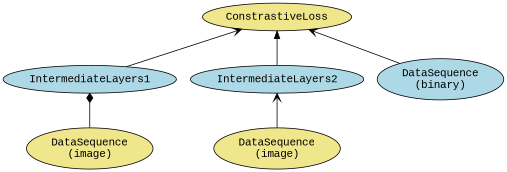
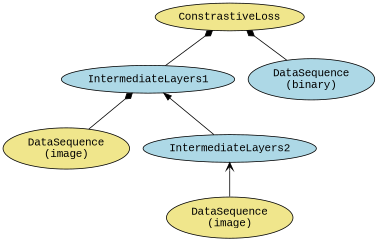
edge "DataSequence (binary)" -> "ConstrastiveLoss": arrowhead vee -> diamond
edge "IntermediateLayers1" -> "ConstrastiveLoss": arrowhead vee -> diamond
edge "IntermediateLayers2" -> "ConstrastiveLoss": now "IntermediateLayers2" -> "IntermediateLayers1"
